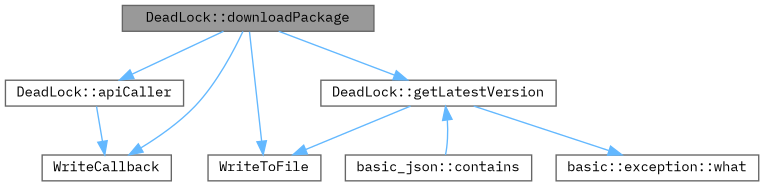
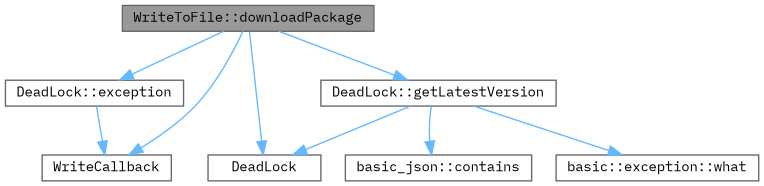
node "DeadLock::downloadPackage": label "DeadLock::downloadPackage" -> "WriteToFile::downloadPackage"
node "DeadLock::apiCaller": label "DeadLock::apiCaller" -> "DeadLock::exception"
edge "basic_json::contains" -> "DeadLock::getLatestVersion": reversed
node "WriteToFile": label "WriteToFile" -> "DeadLock"
